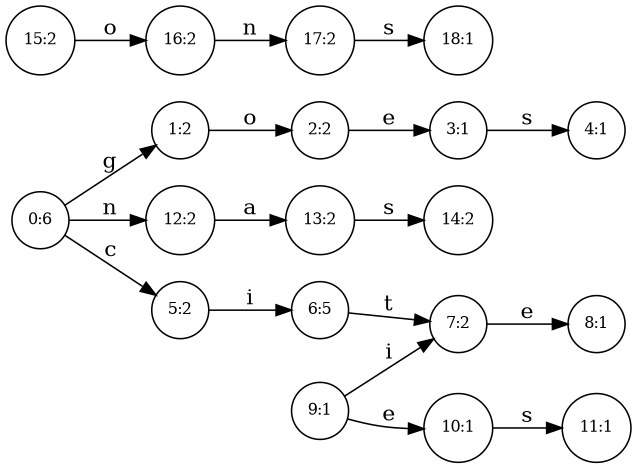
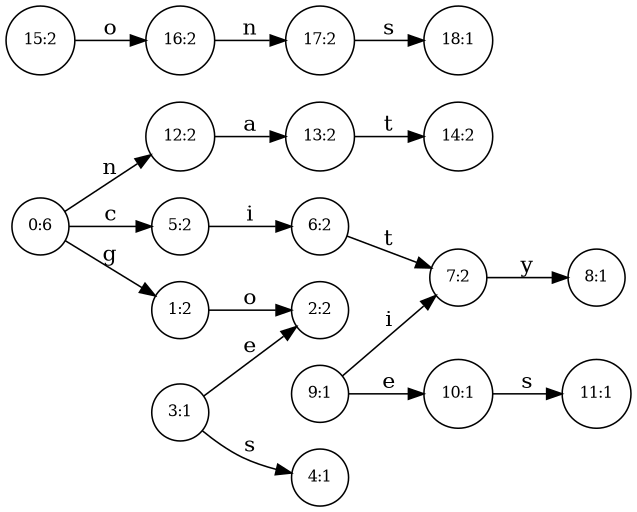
edge "2:2" -> "3:1": reversed
edge "13:2" -> "14:2": label "s" -> "t"
node "6:5": label "6:5" -> "6:2"
edge "7:2" -> "8:1": label "e" -> "y"
